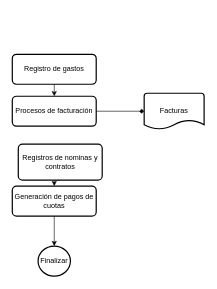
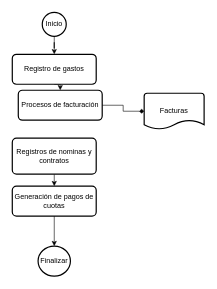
node "Inicio": added
edge "Inicio" -> "Registro de gastos": added
node "Procesos de facturación": moved (54, 111) -> (60, 105)
node "Registros de nominas y contratos": moved (60, 162) -> (54, 156)
